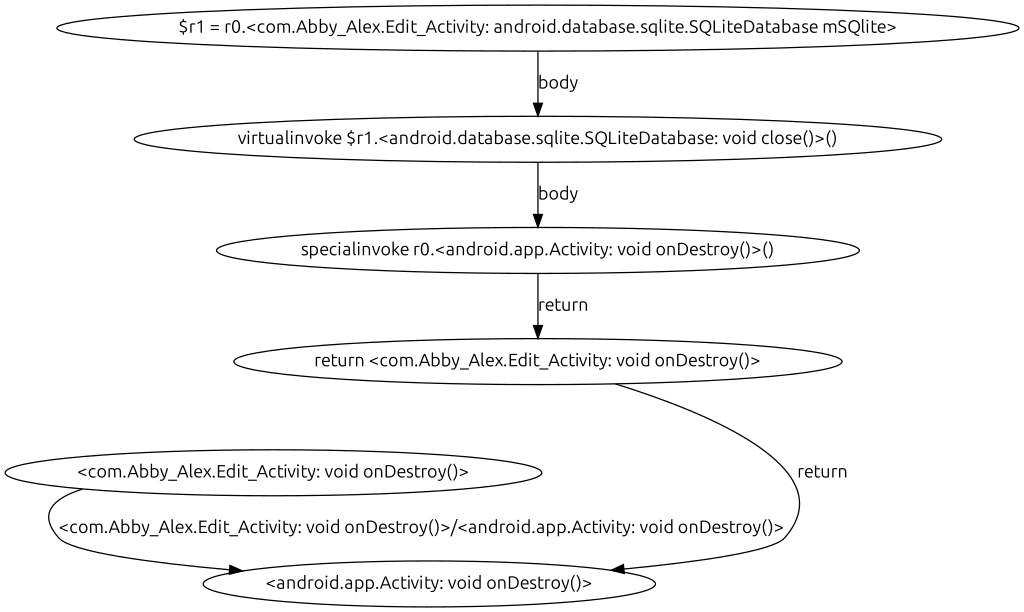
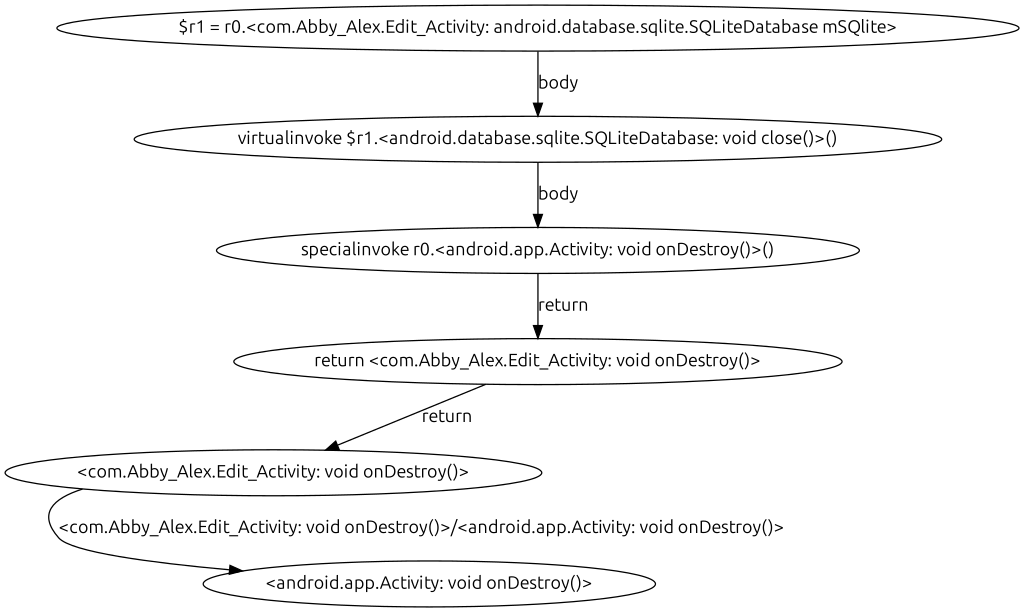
edge "return <com.Abby_Alex.Edit_Activity: void onDestroy()>" -> "<android.app.Activity: void onDestroy()>": now "return <com.Abby_Alex.Edit_Activity: void onDestroy()>" -> "<com.Abby_Alex.Edit_Activity: void onDestroy()>"
